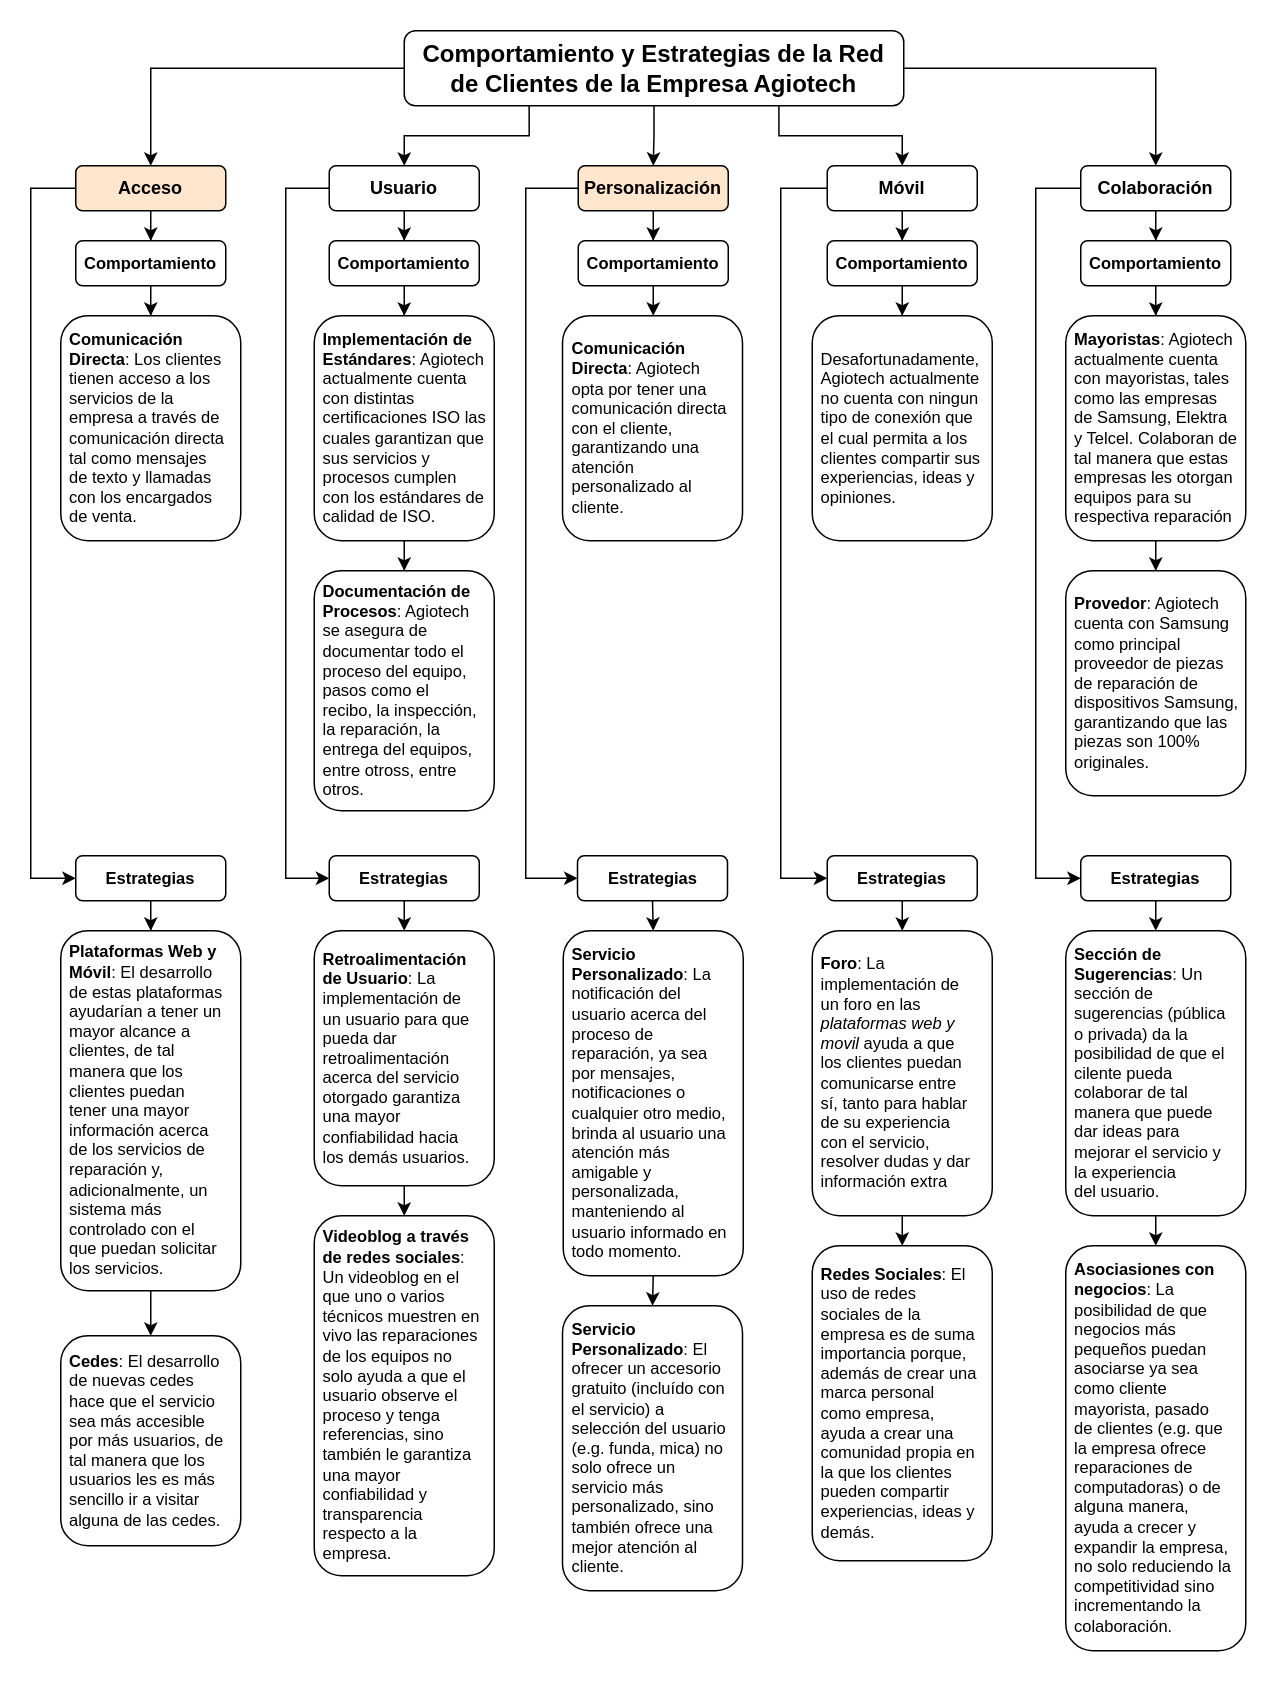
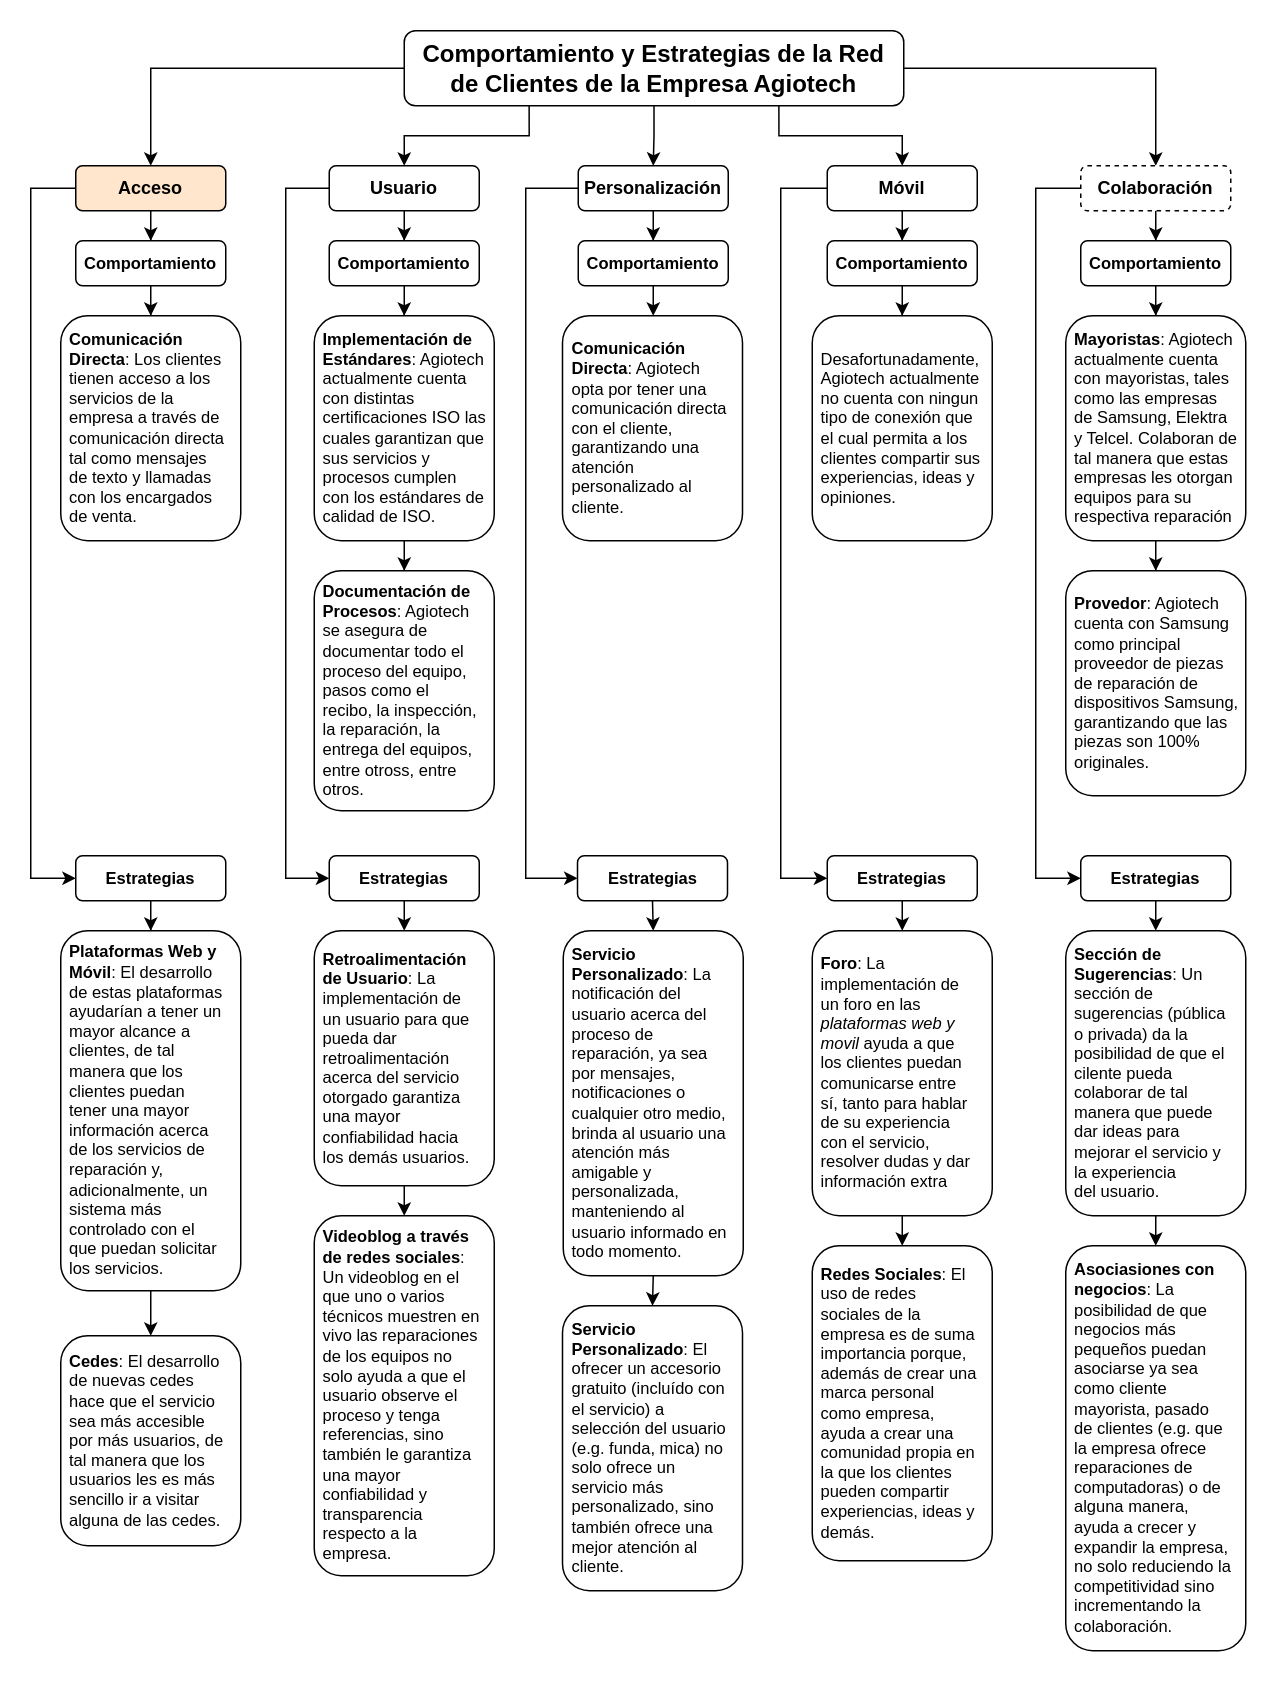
node "Personalización": fillcolor #ffe6cc -> #ffffff
node "Colaboración": style solid -> dashed
